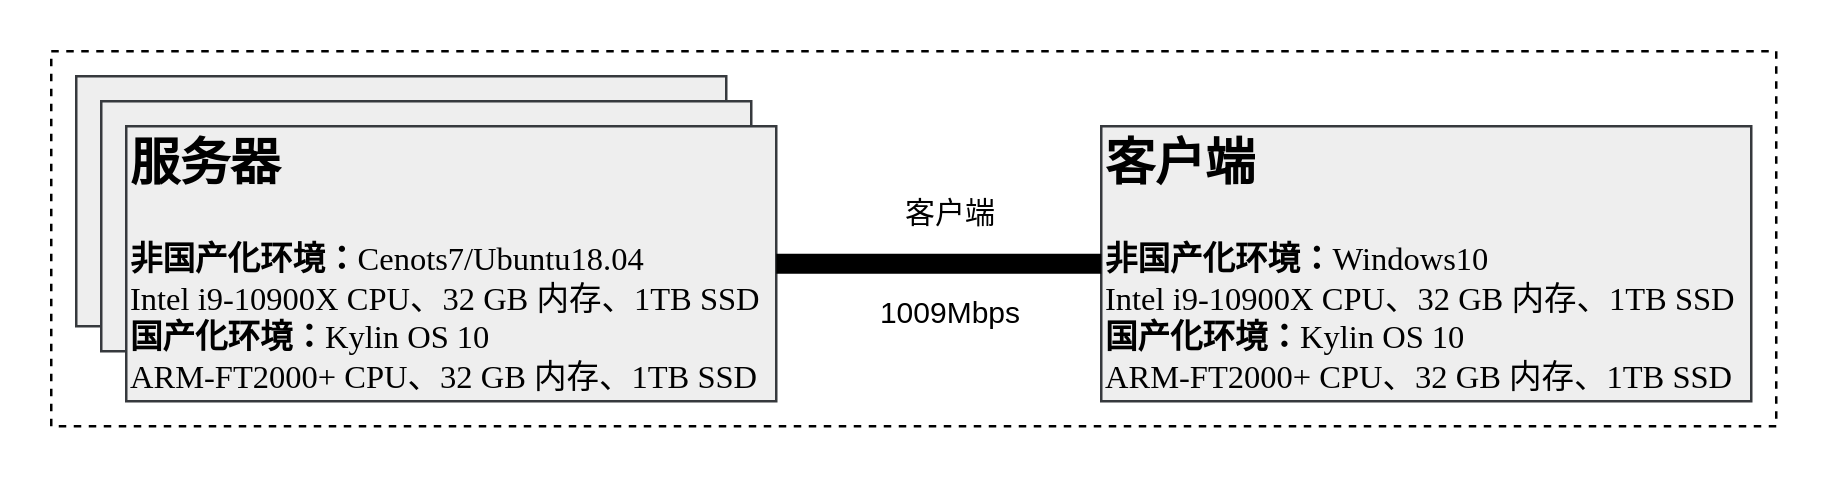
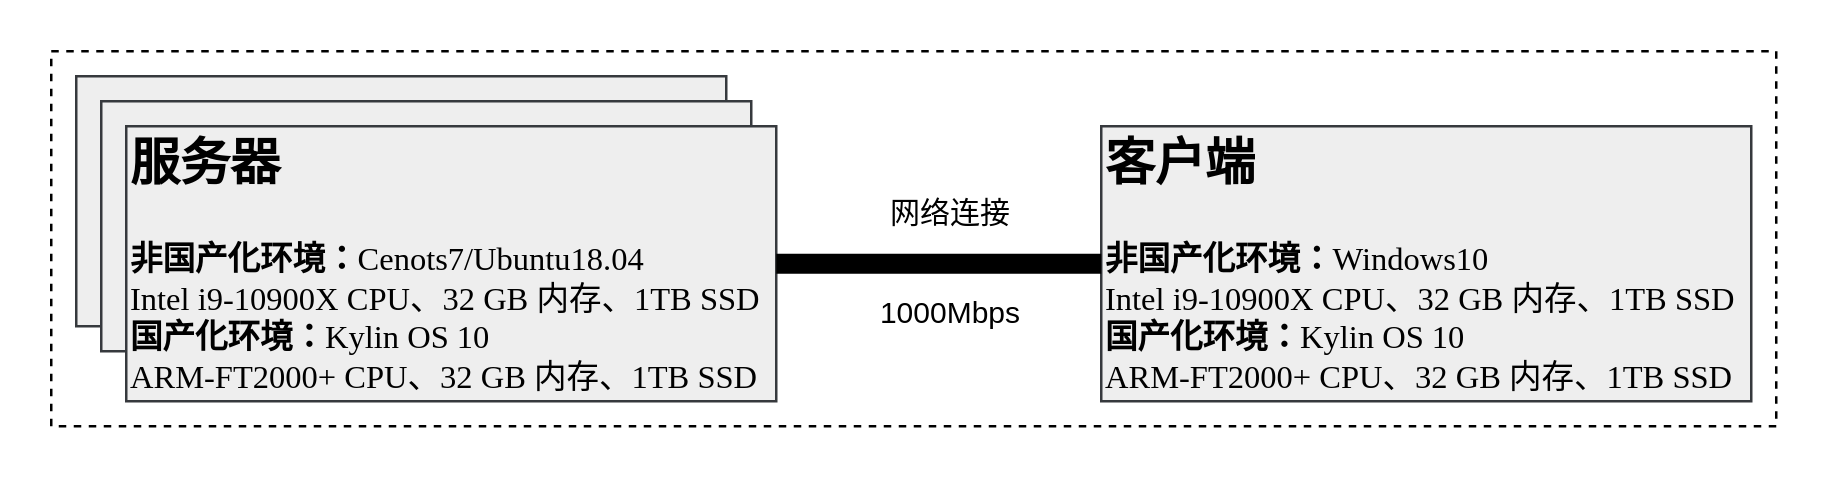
node "客户端": label "客户端" -> "网络连接"
node "1009Mbps": label "1009Mbps" -> "1000Mbps"
